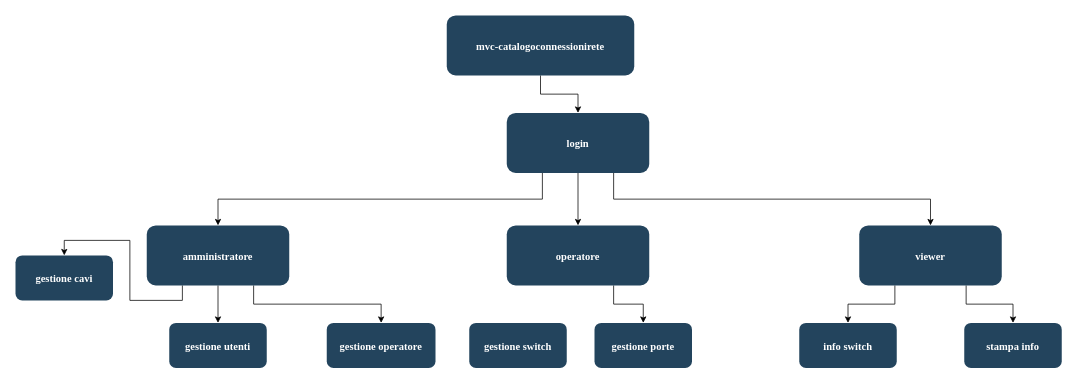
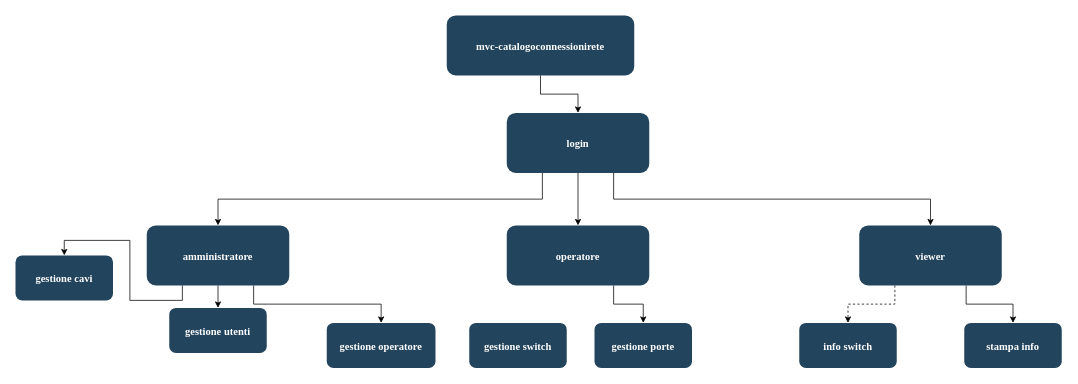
edge "viewer" -> "info switch": style solid -> dashed
node "gestione utenti": moved (218, 345) -> (218, 330)
